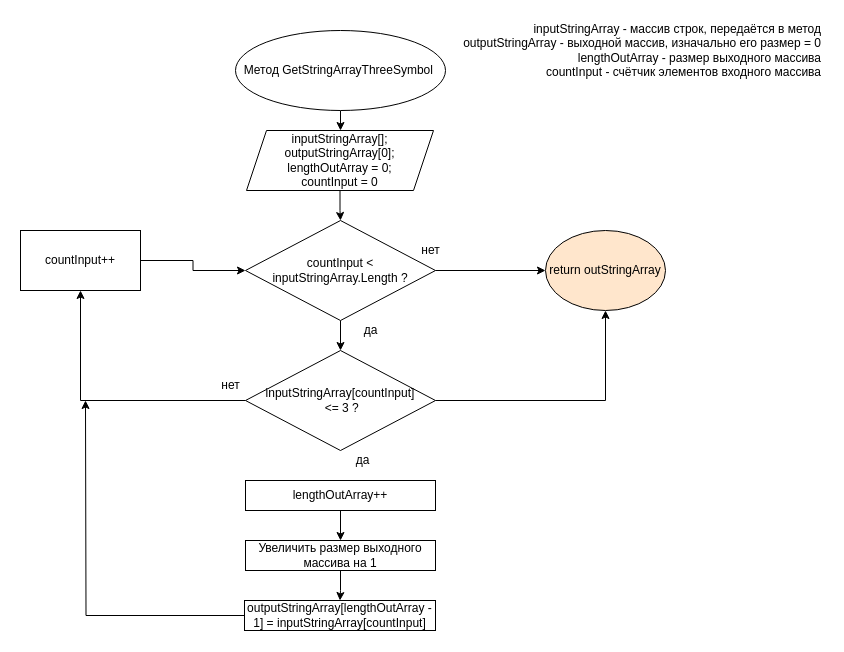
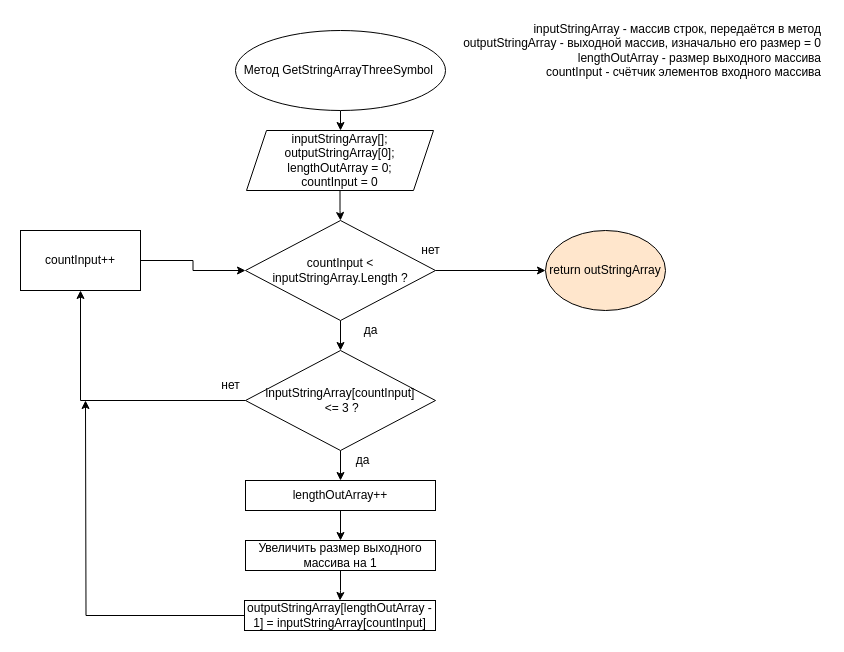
edge "inputStringArray[countInput] <= 3 ?" -> "return outStringArray": now "inputStringArray[countInput] <= 3 ?" -> "lengthOutArray++"
